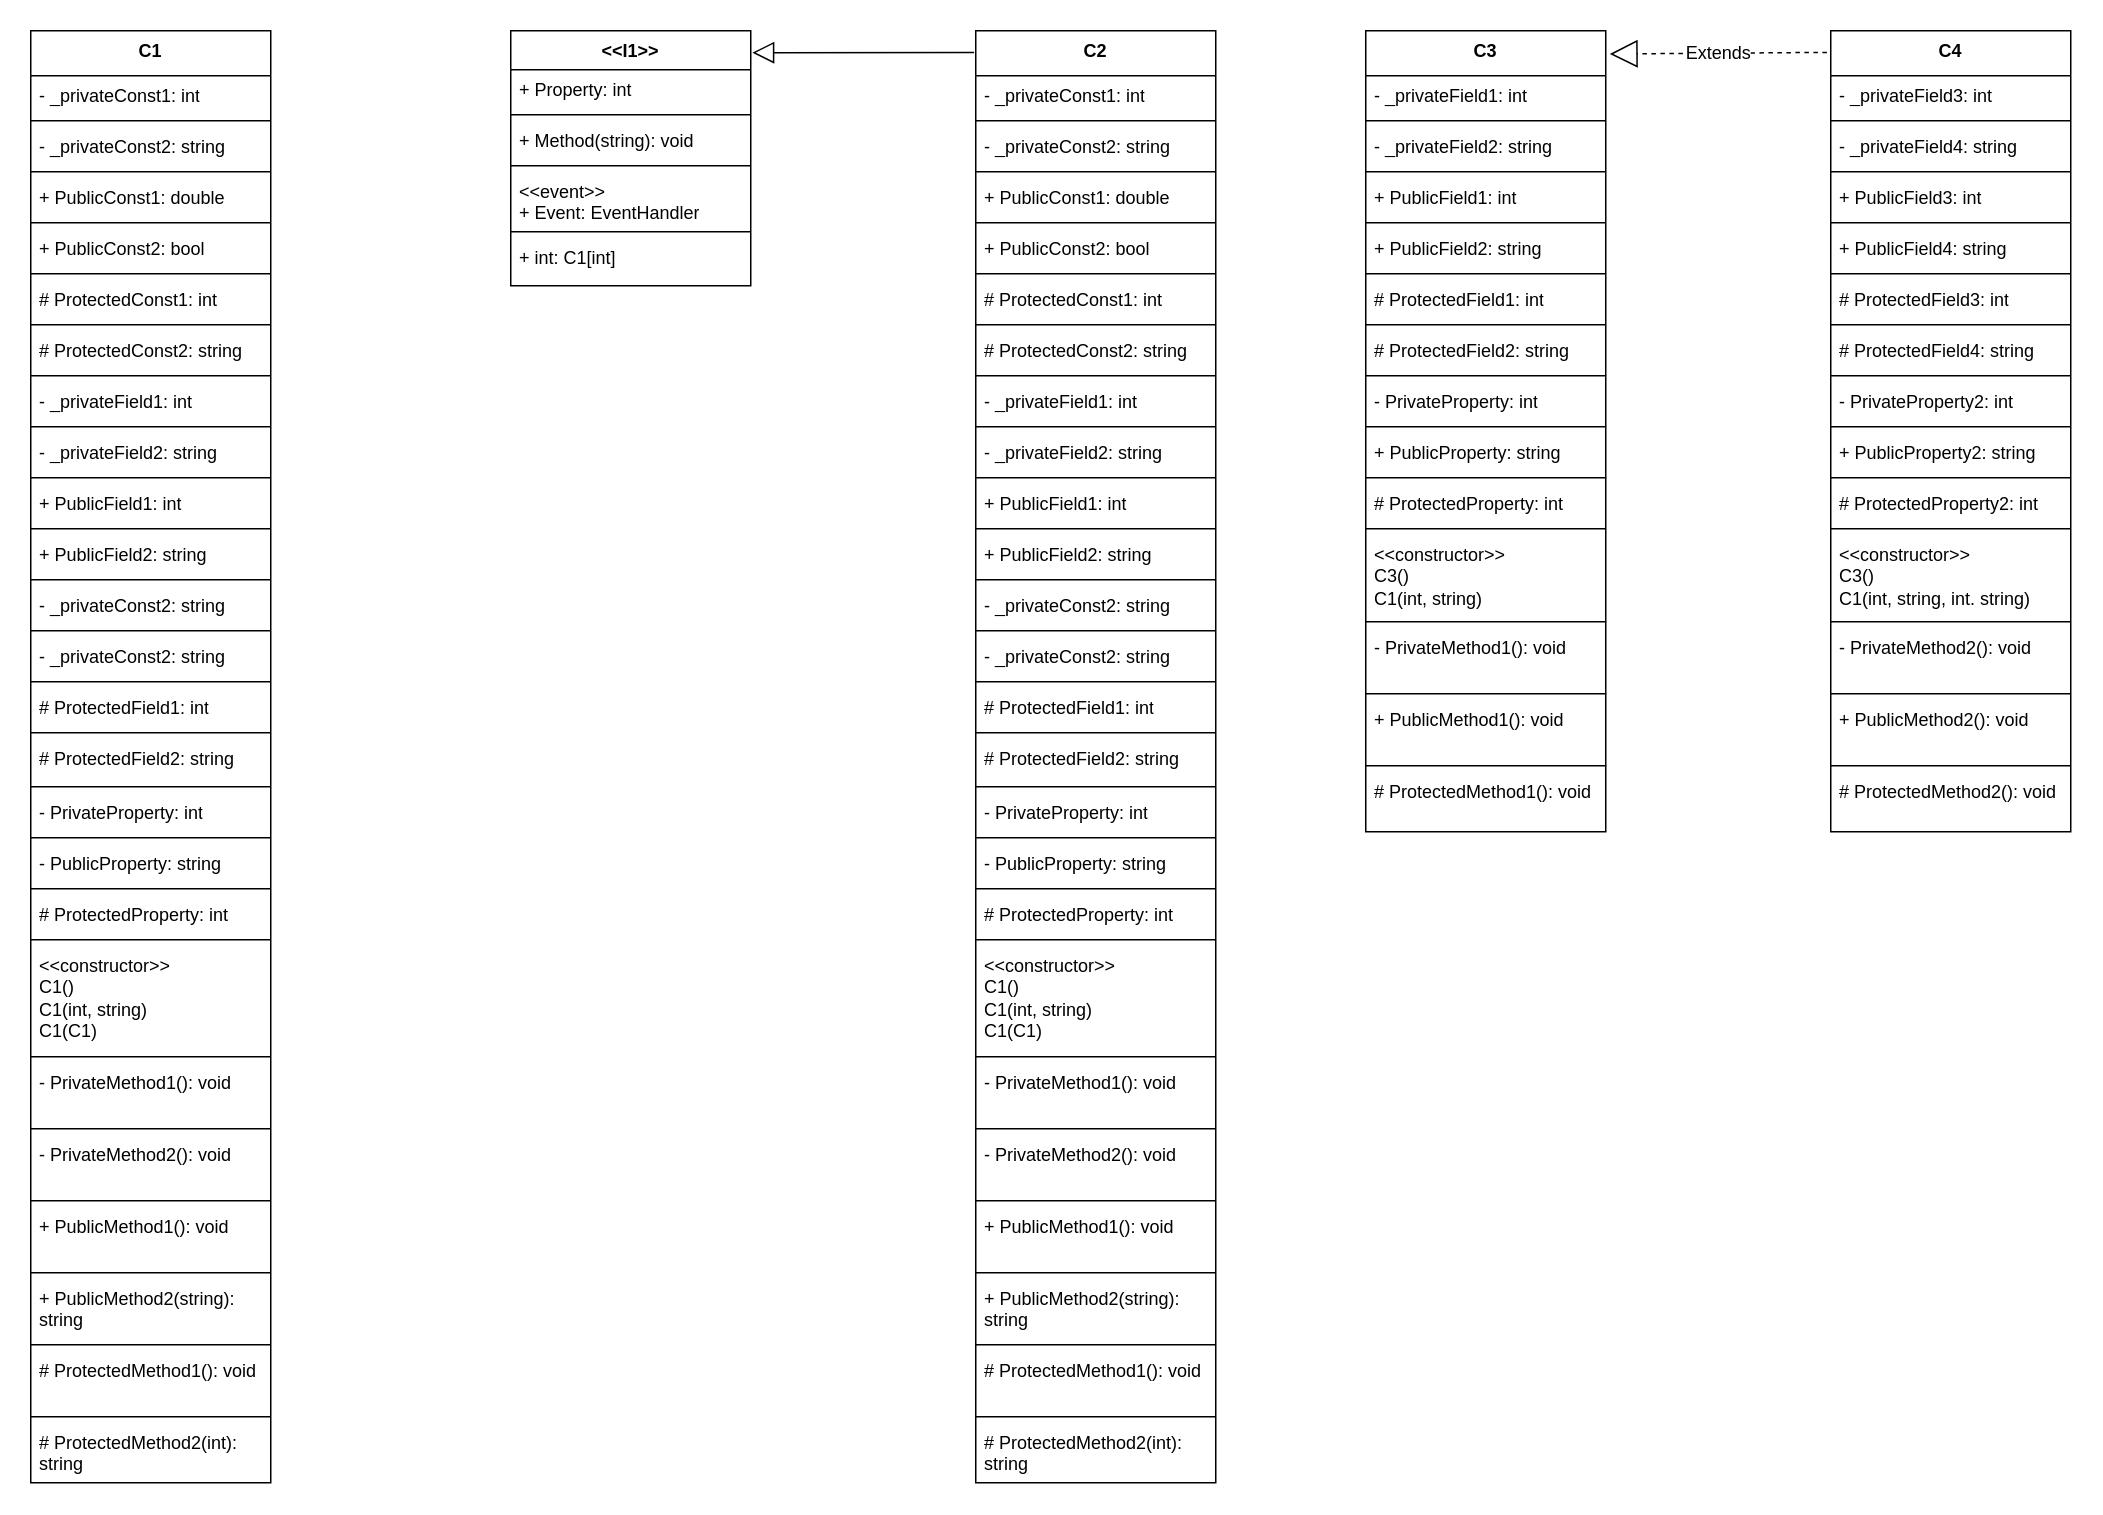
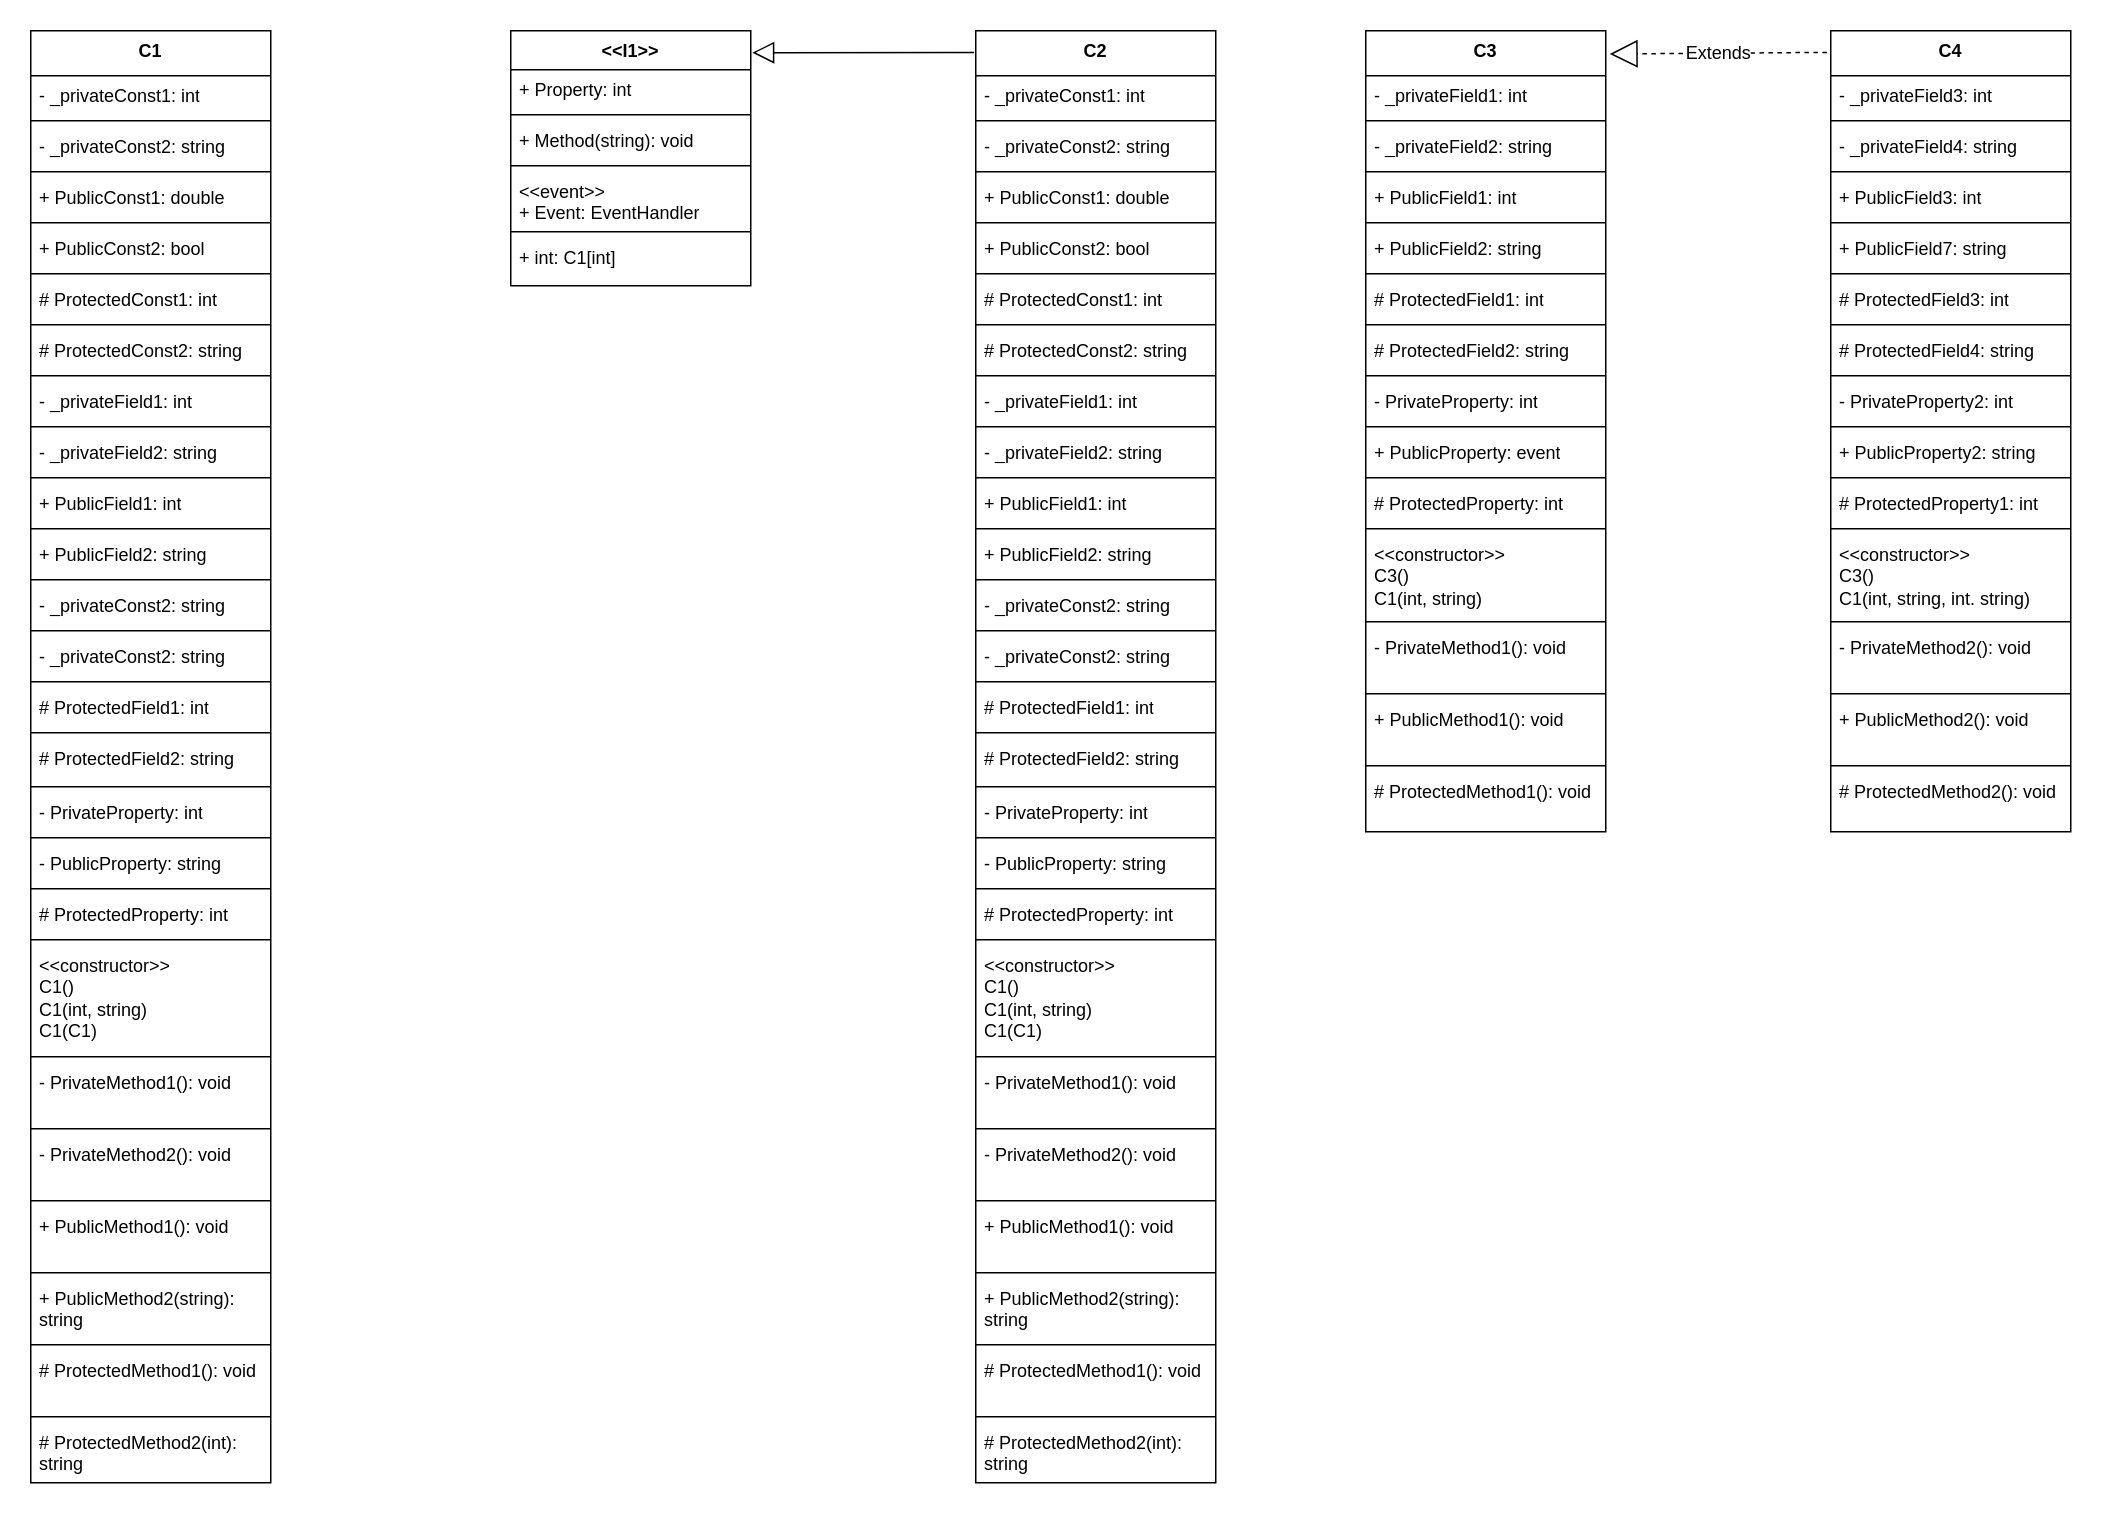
node "+ PublicField4: string": label "+ PublicField4: string" -> "+ PublicField7: string"
node "+ PublicProperty: string": label "+ PublicProperty: string" -> "+ PublicProperty: event"
node "# ProtectedProperty2: int": label "# ProtectedProperty2: int" -> "# ProtectedProperty1: int"
